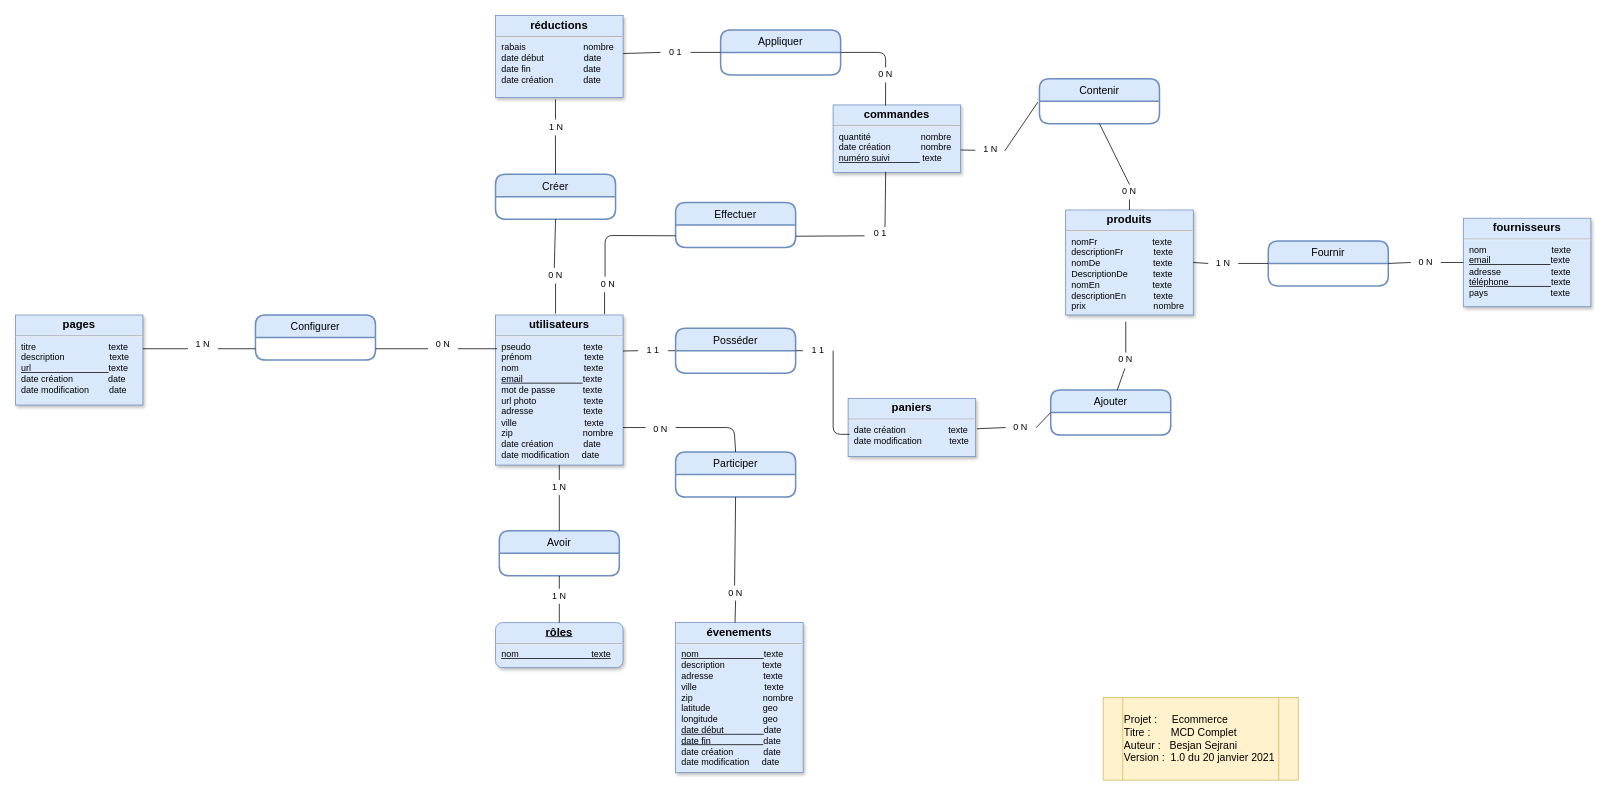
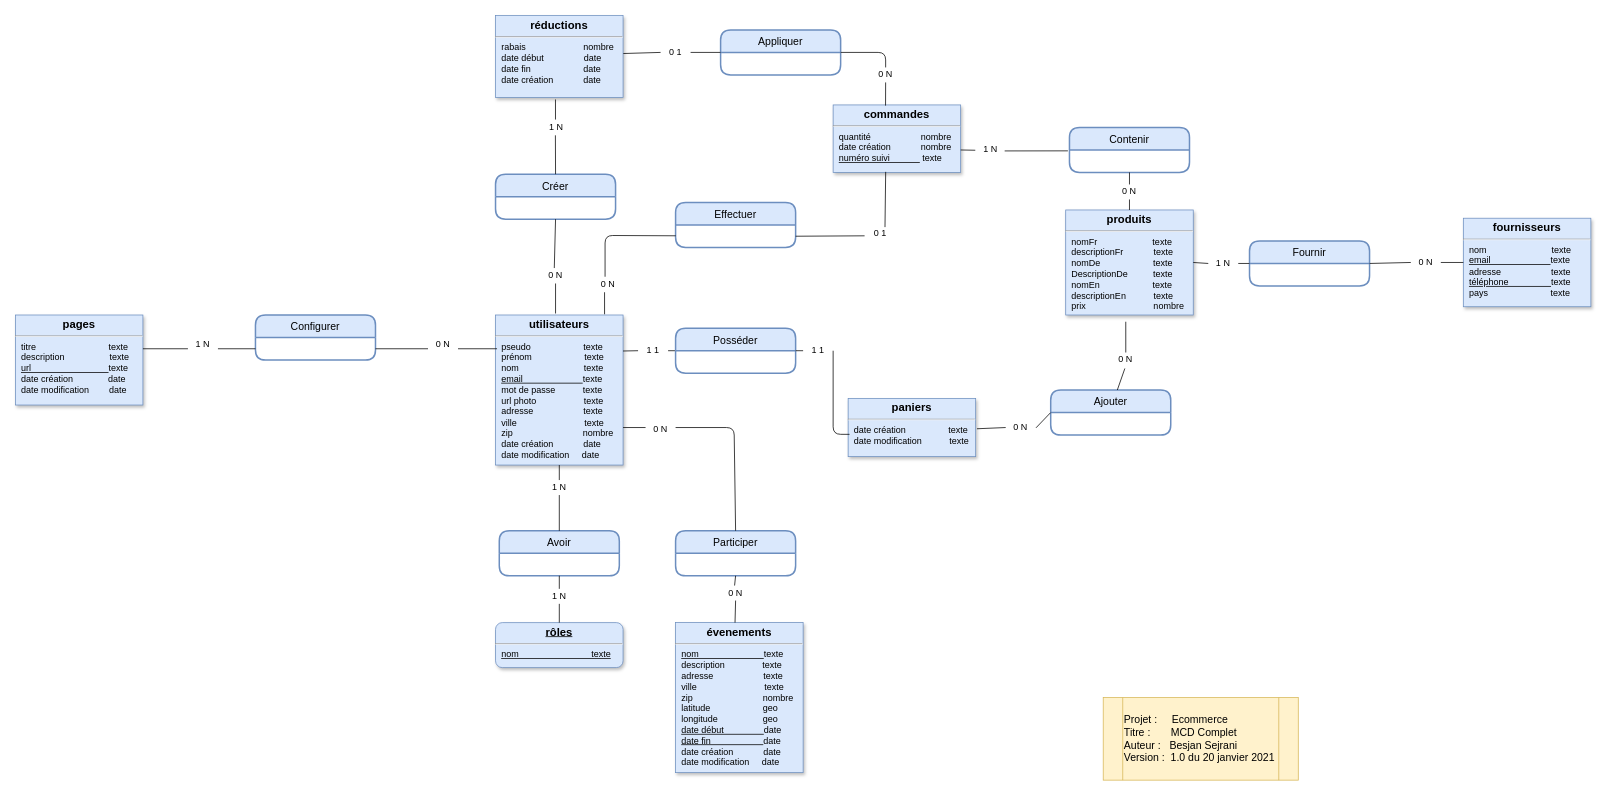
node "Contenir": moved (1099, 101) -> (1129, 150)
node "Fournir": moved (1328, 263) -> (1309, 263)
node "Participer": moved (735, 474) -> (735, 553)
